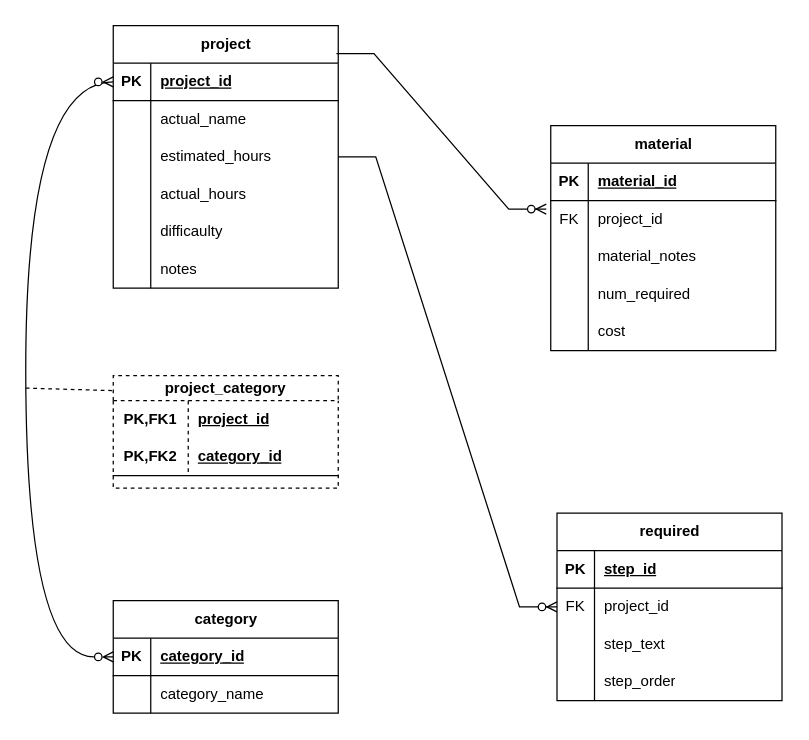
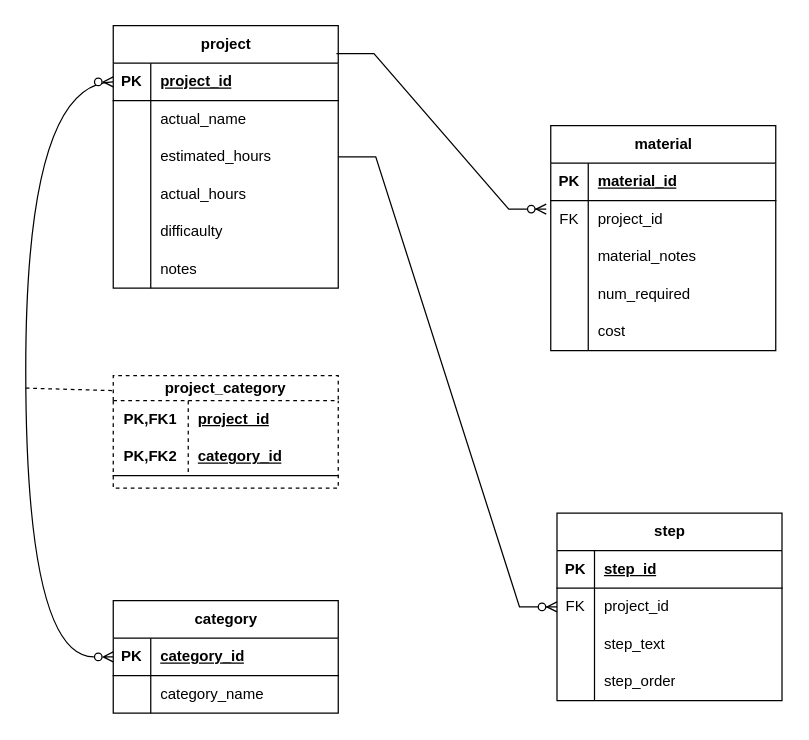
node "required": label "required" -> "step"
